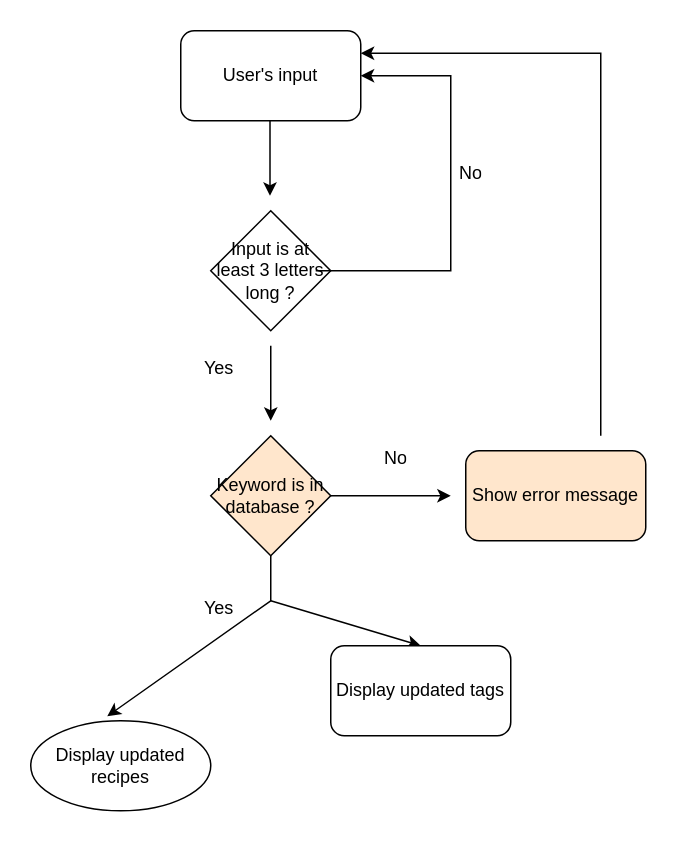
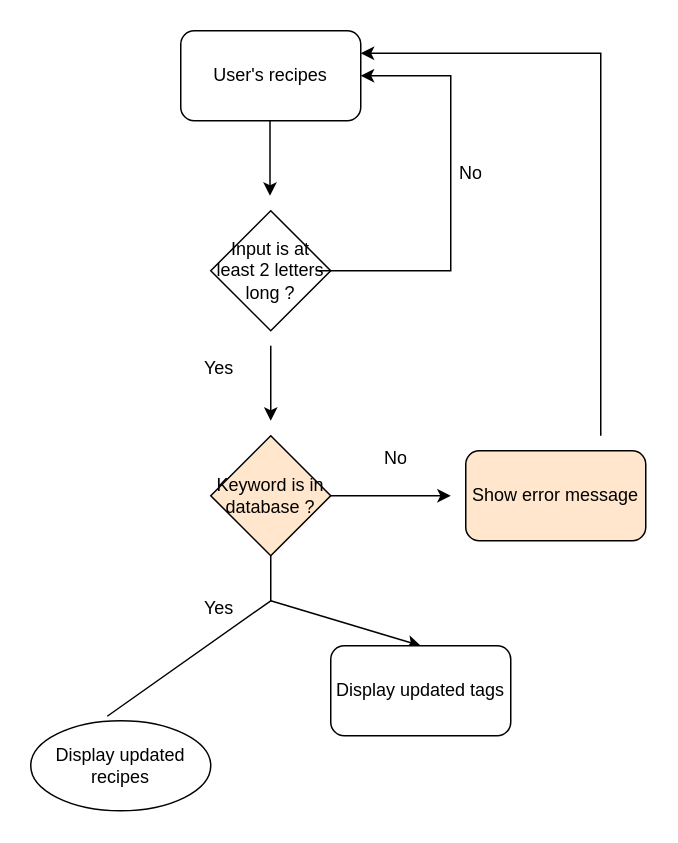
node "User's input": label "User's input" -> "User's recipes"
node "Input is at least 3 letters long ?": label "Input is at least 3 letters long ?" -> "Input is at least 2 letters long ?"
edge "Keyword is in database ?" -> "Display updated recipes": arrowhead classic -> none
